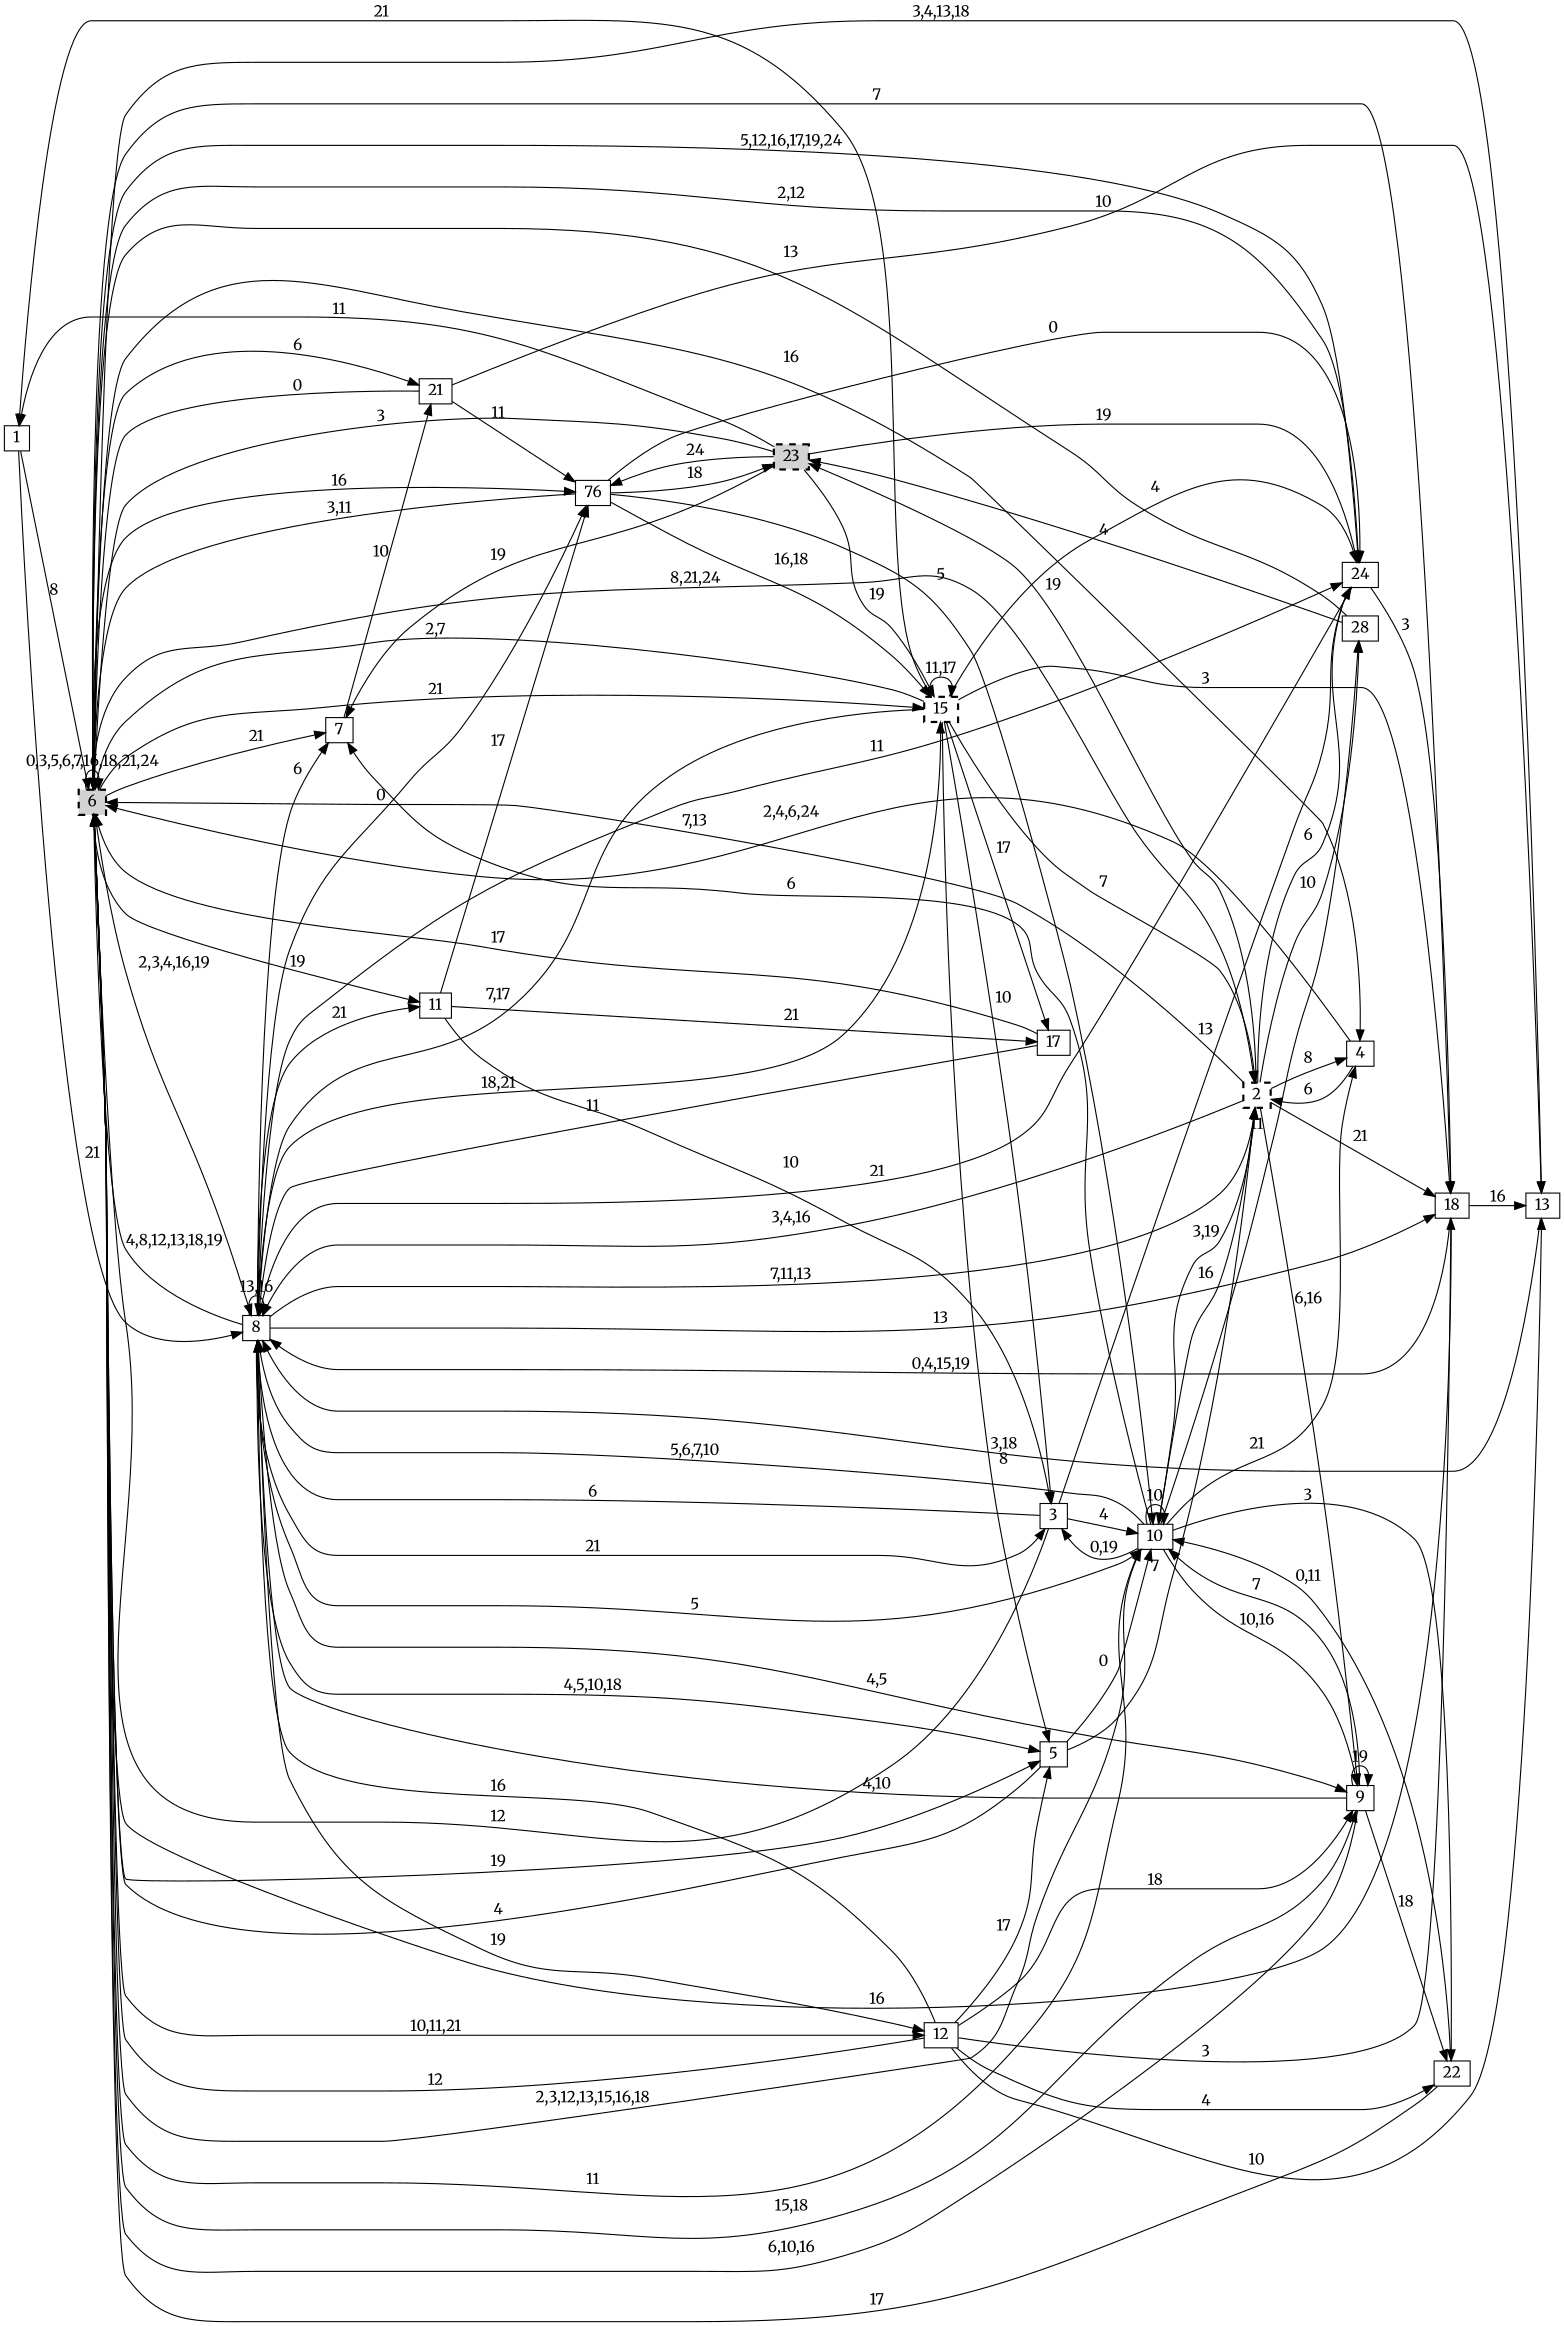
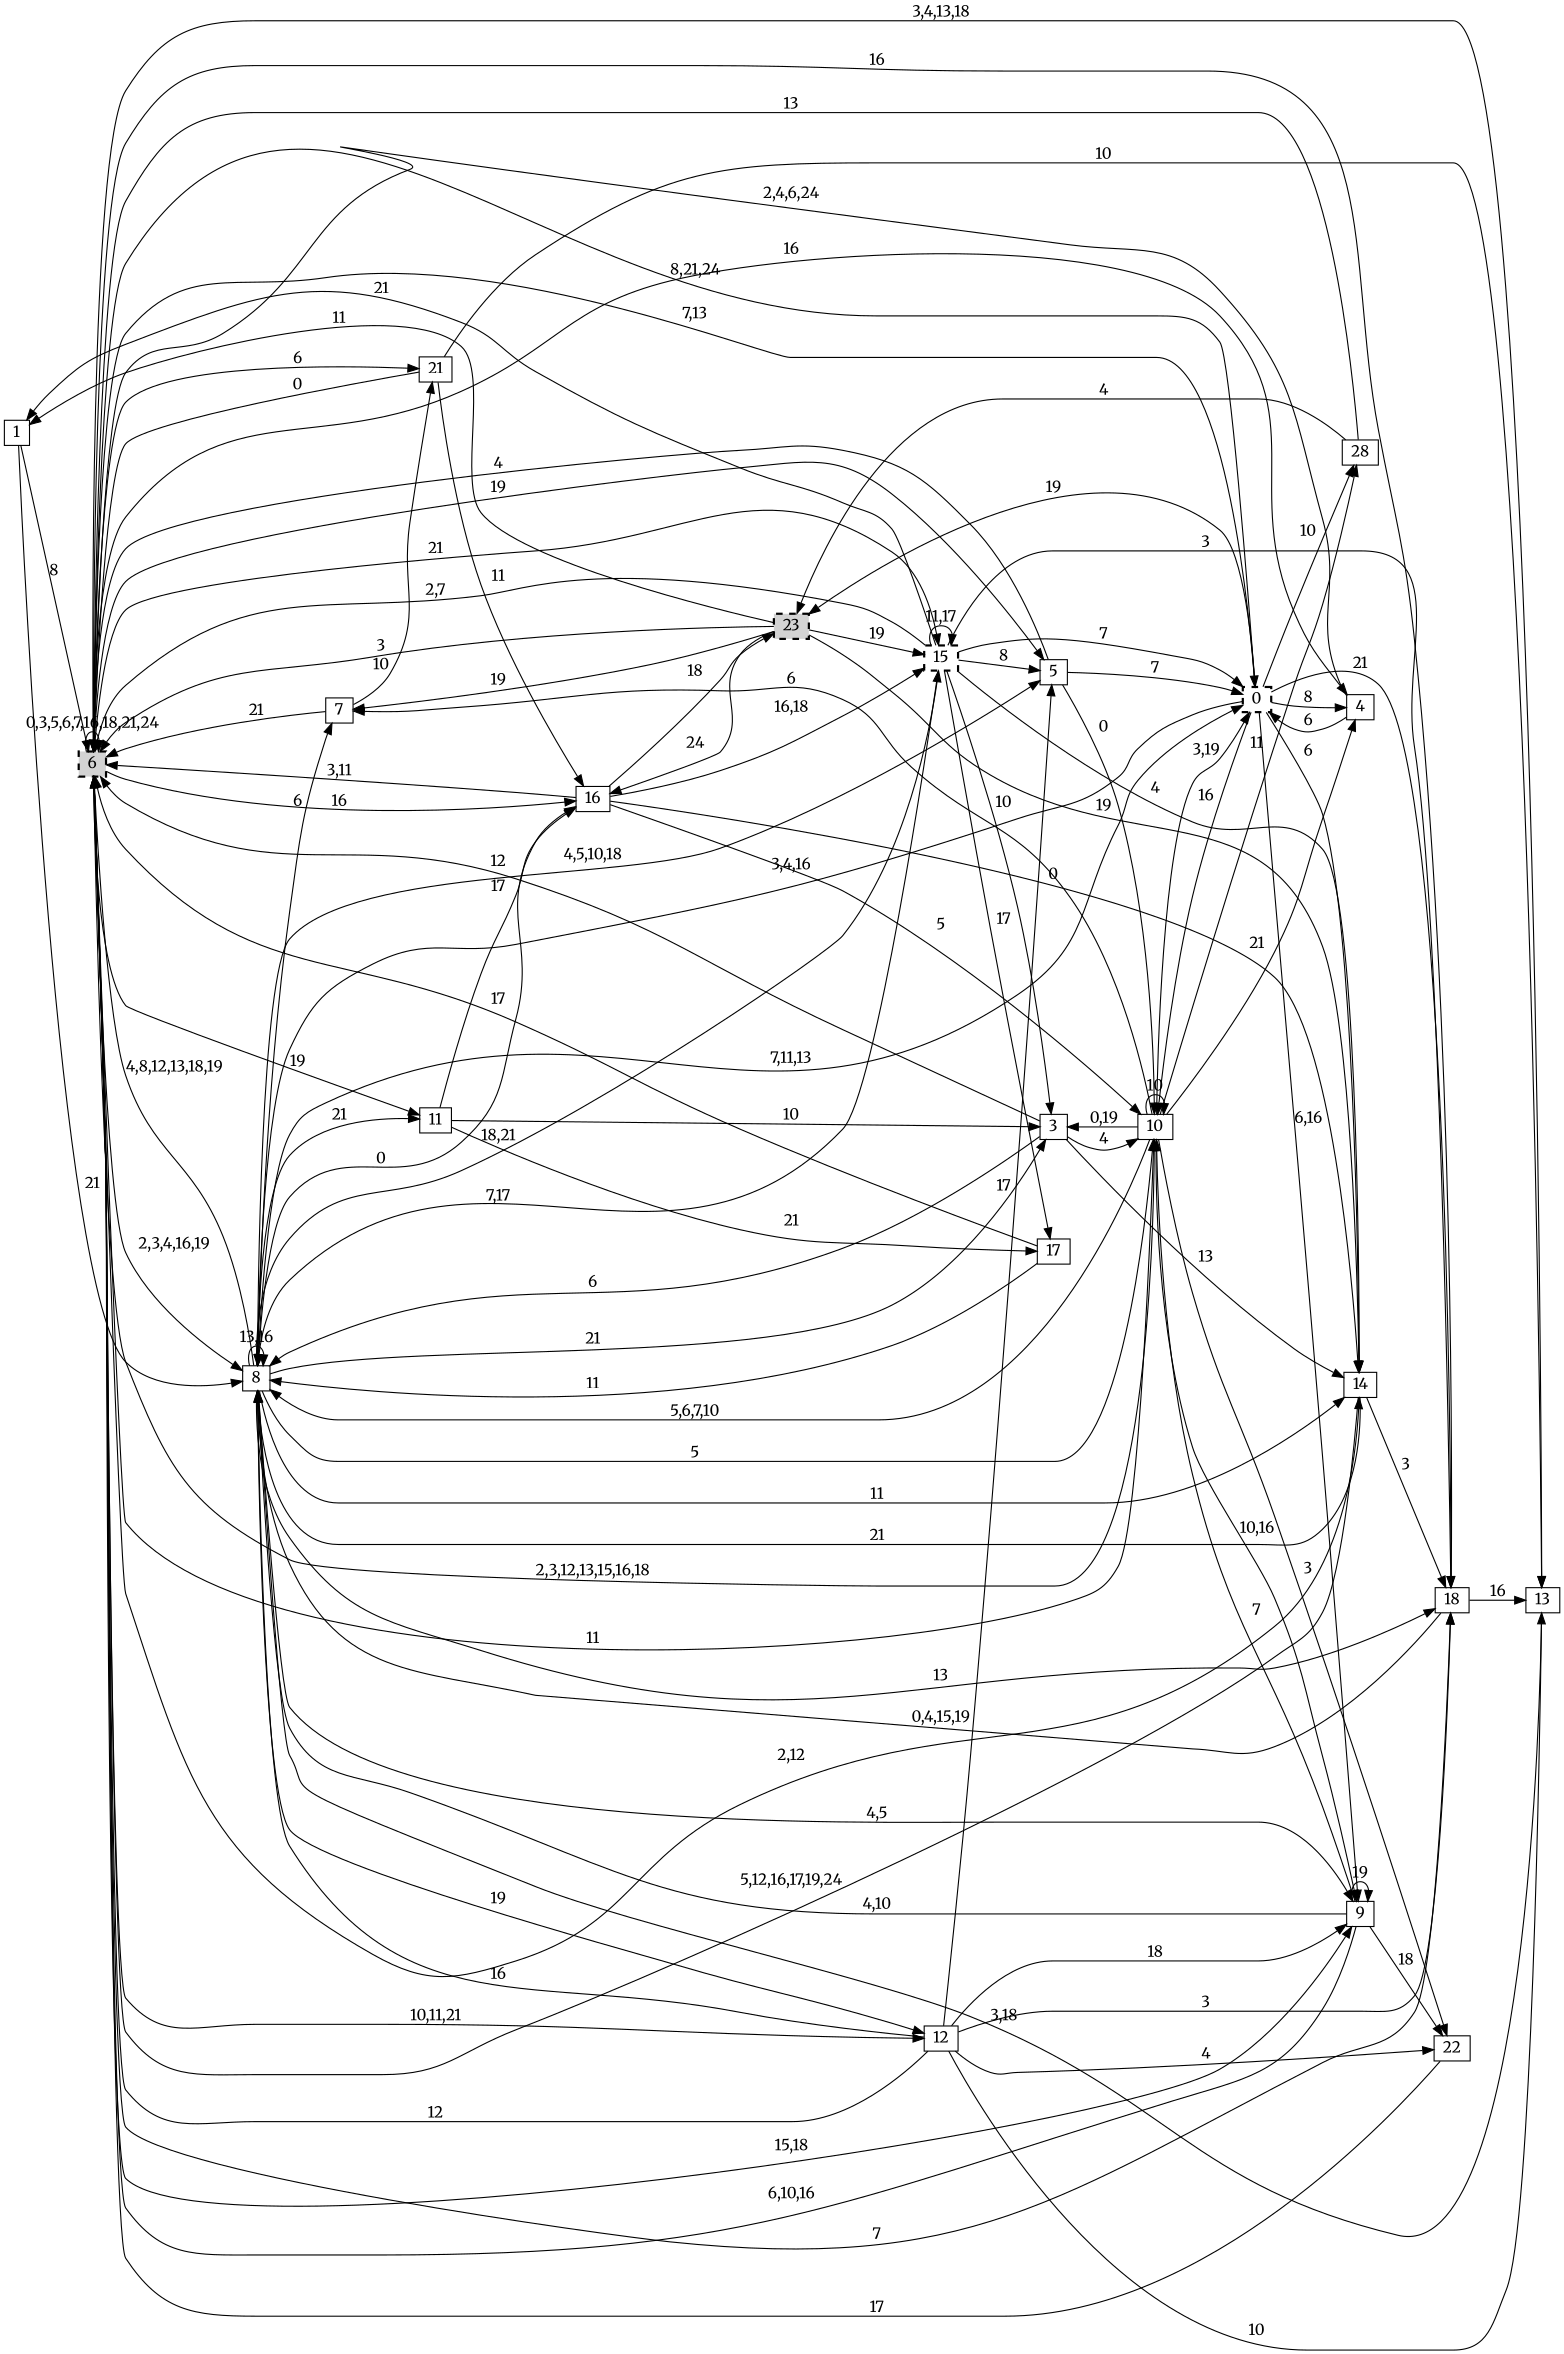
node "76": label "76" -> "16"
node "24": label "24" -> "14"
edge "6" -> "7": reversed
node "2": label "2" -> "0"
edge "22" -> "10": removed, label "0,11"
